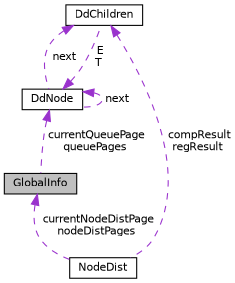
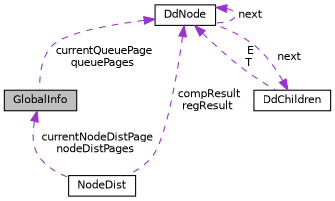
edge "NodeDist" -> "DdChildren": now "NodeDist" -> "DdNode"
